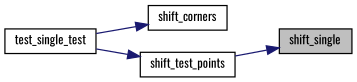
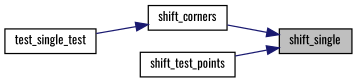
edge "shift_corners" -> "shift_single": added
edge "test_single_test" -> "shift_test_points": removed
